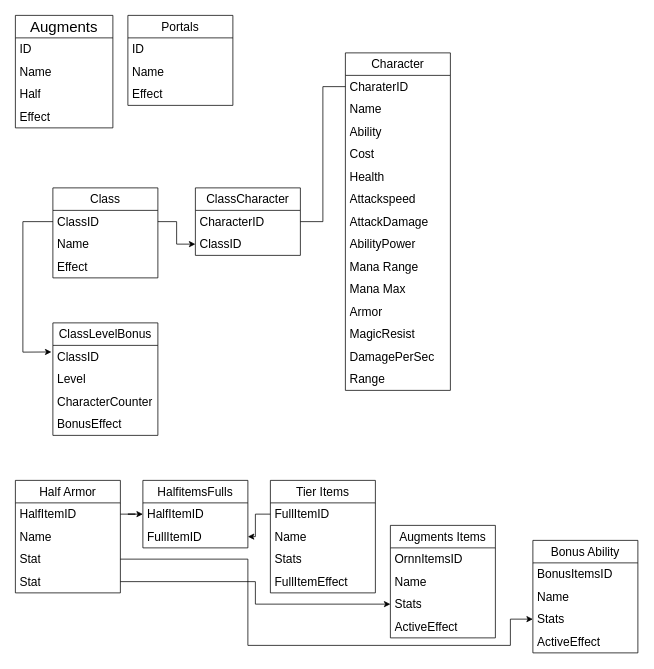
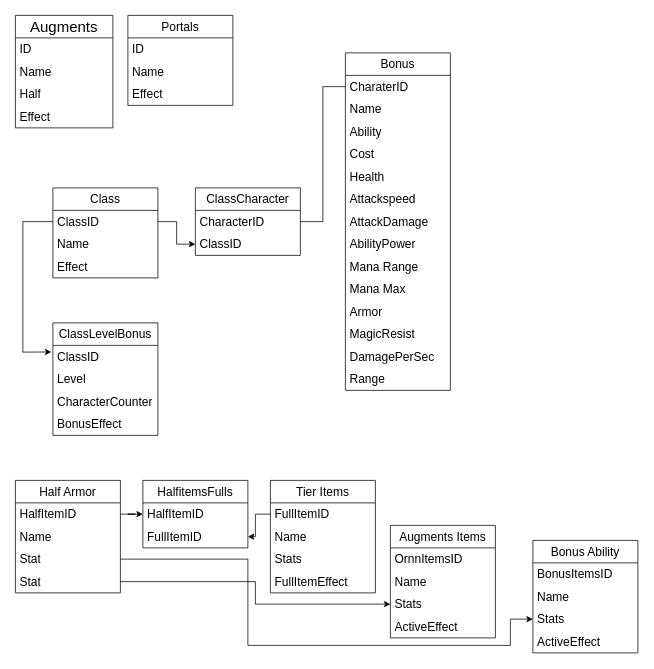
node "Character": label "Character" -> "Bonus"
